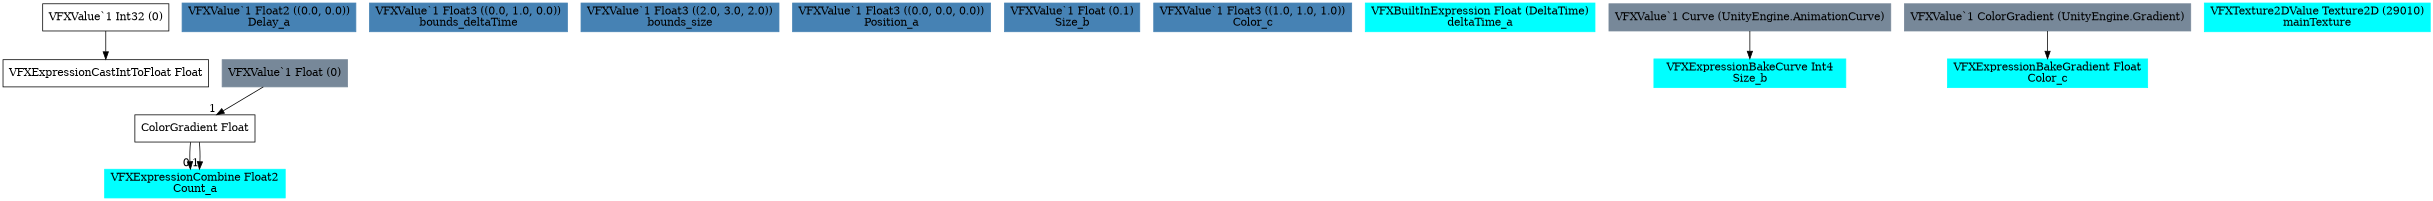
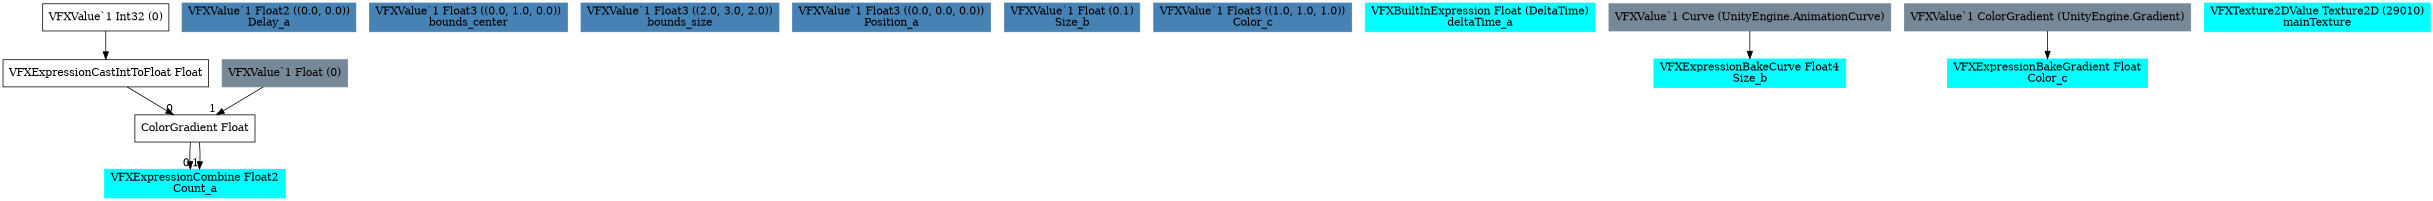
node "VFXValue`1 Float3 ((0.0, 1.0, 0.0)) bounds_deltaTime": label "VFXValue`1 Float3 ((0.0, 1.0, 0.0)) bounds_deltaTime" -> "VFXValue`1 Float3 ((0.0, 1.0, 0.0)) bounds_center"
node "VFXExpressionBakeCurve Int4 Size_b": label "VFXExpressionBakeCurve Int4 Size_b" -> "VFXExpressionBakeCurve Float4 Size_b"
edge "VFXExpressionCastIntToFloat Float" -> "ColorGradient Float": added
